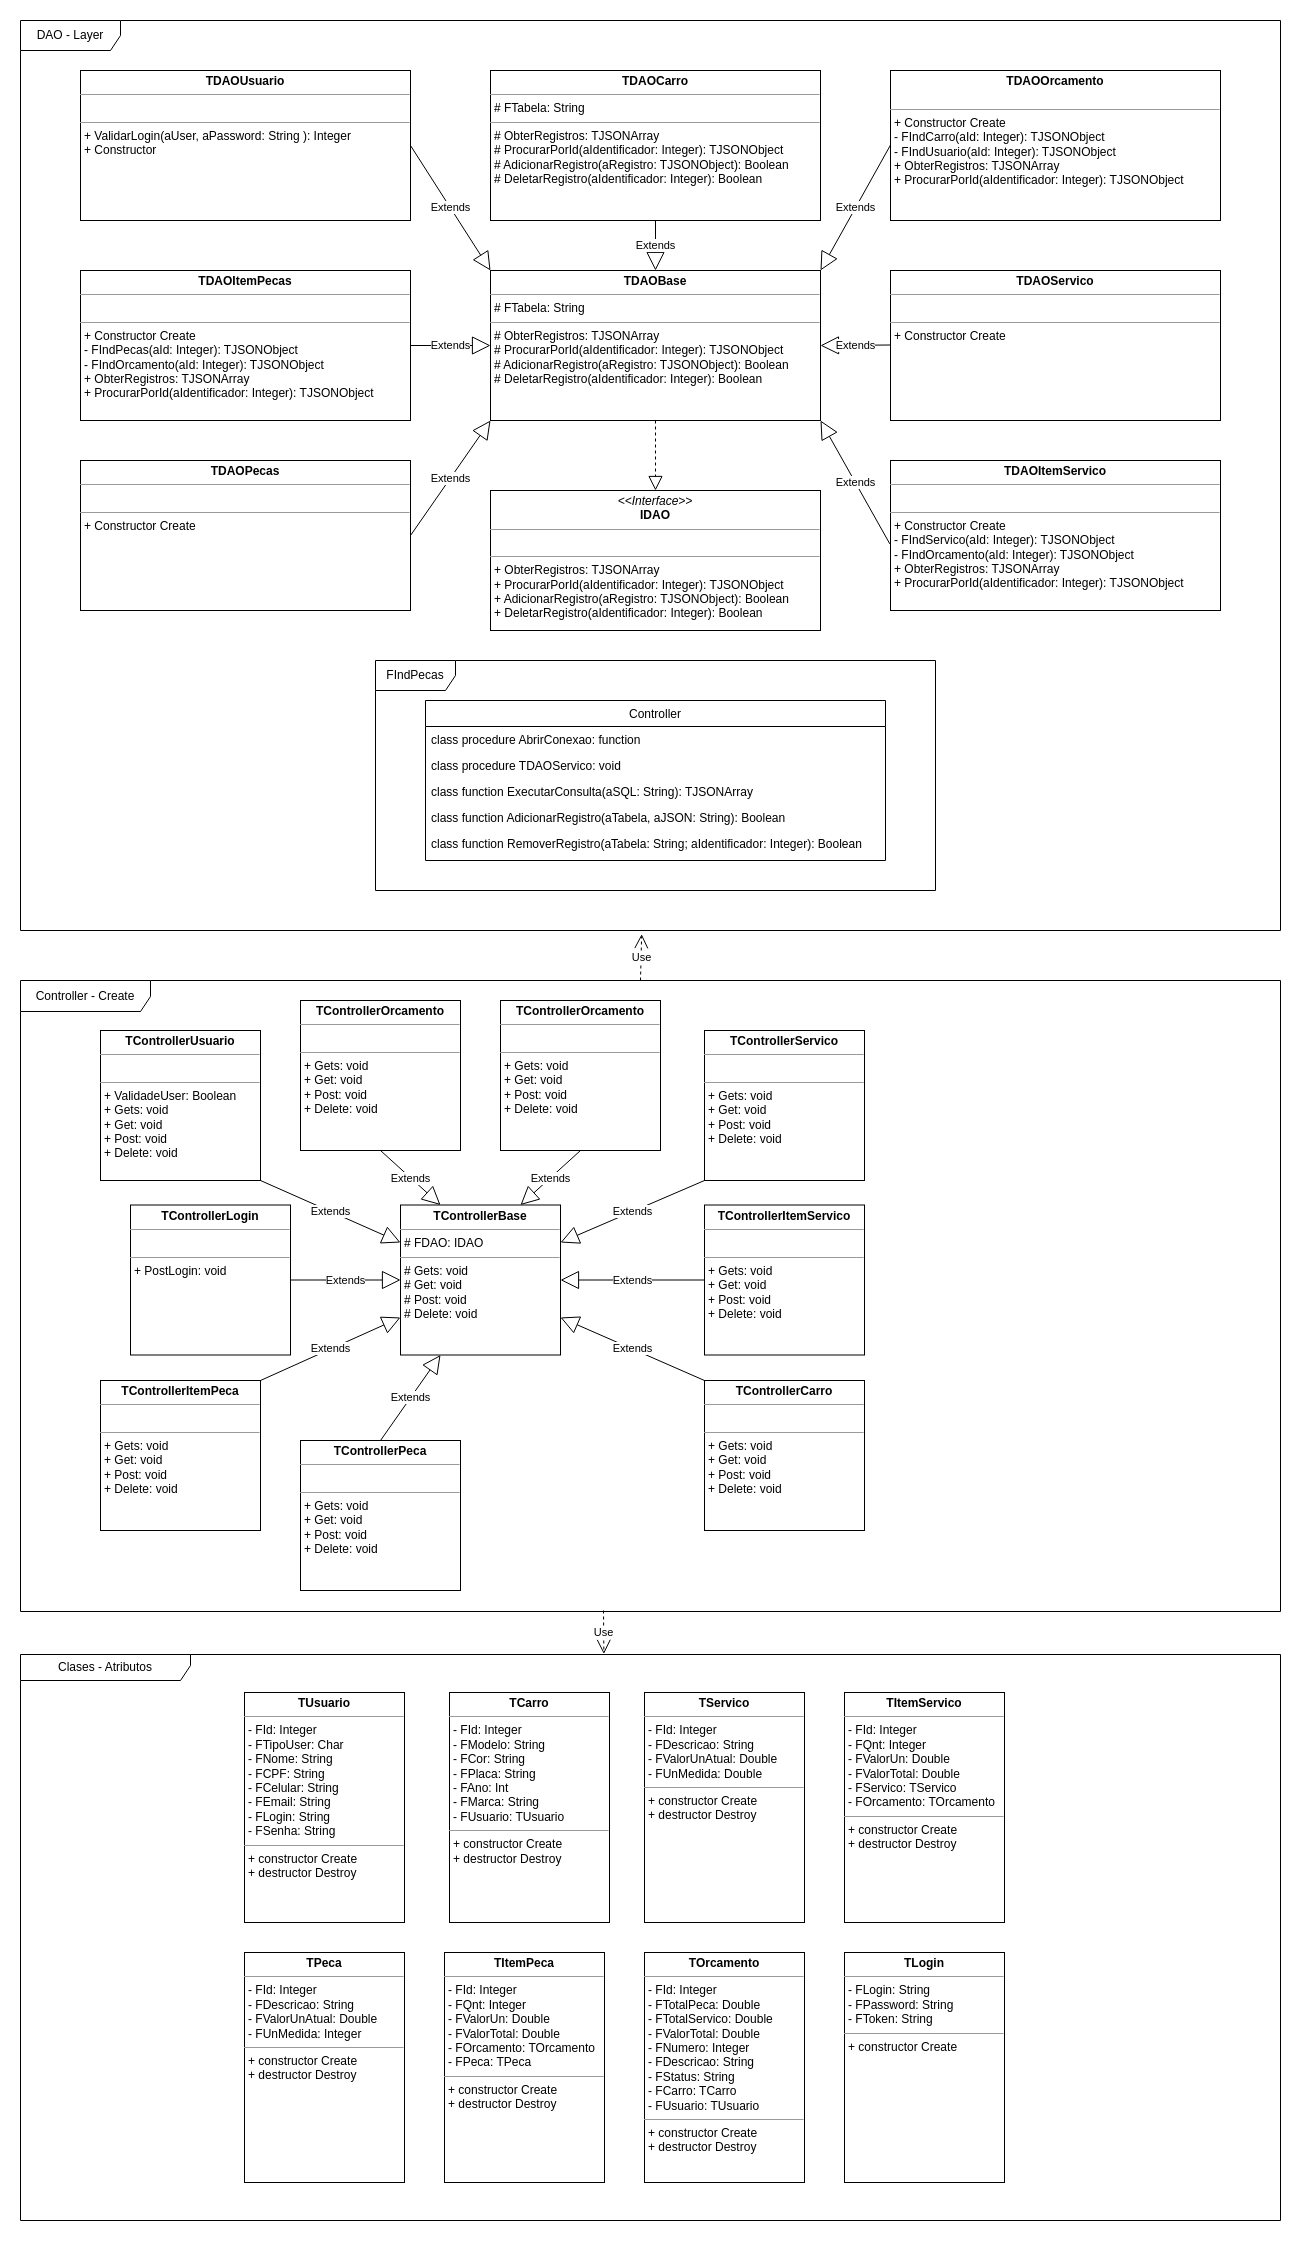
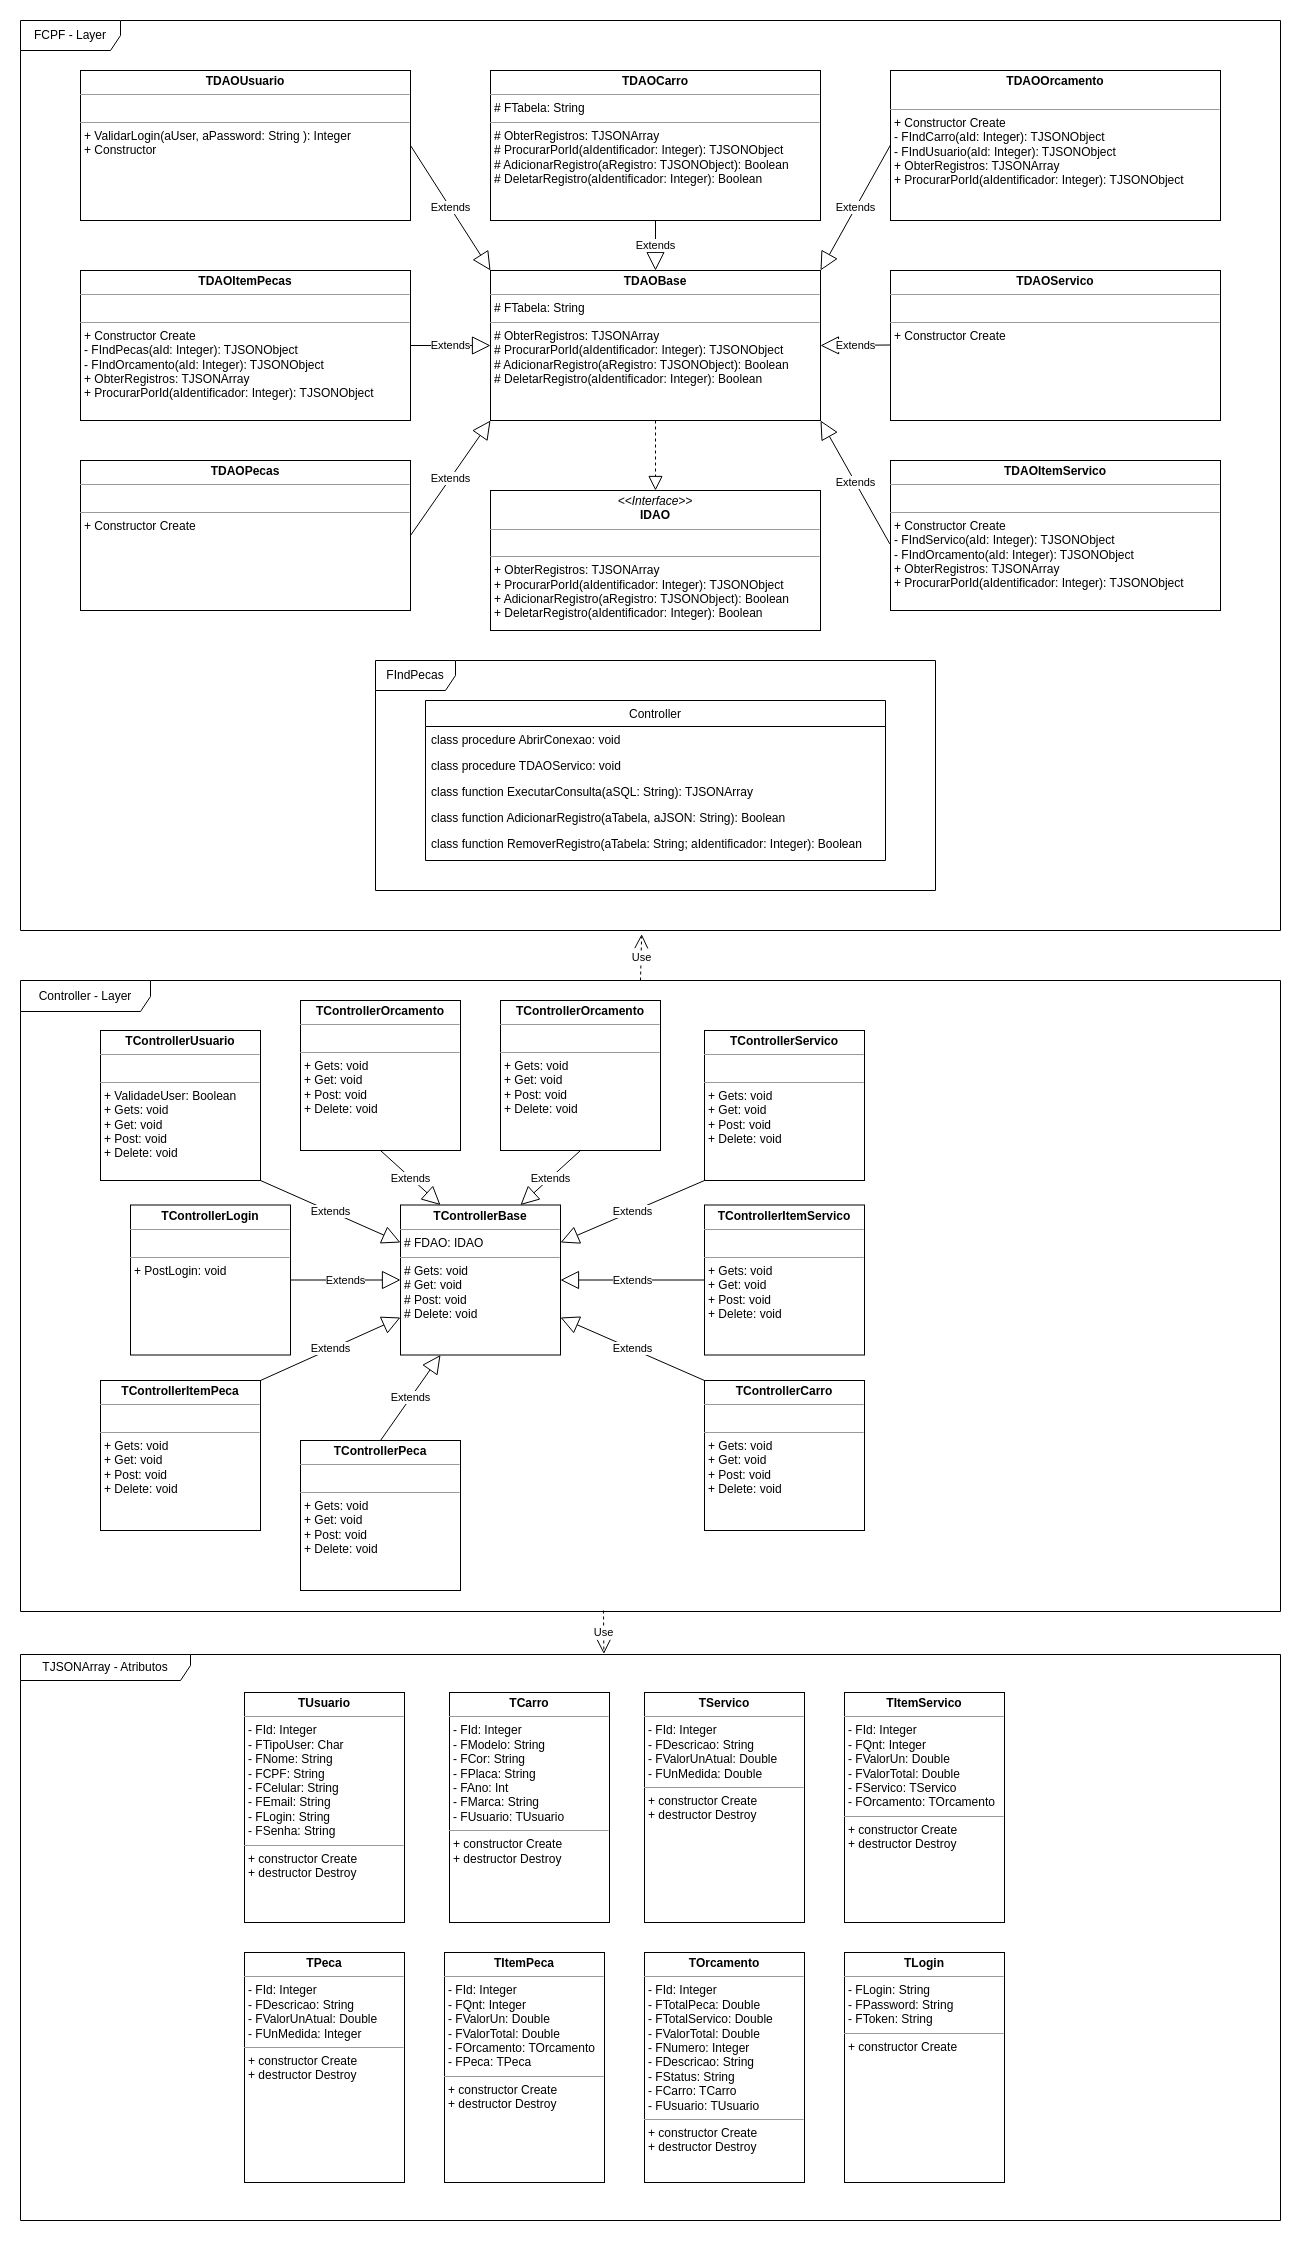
node "DAO - Layer": label "DAO - Layer" -> "FCPF - Layer"
node "class procedure AbrirConexao: function": label "class procedure AbrirConexao: function" -> "class procedure AbrirConexao: void"
node "Controller - Create": label "Controller - Create" -> "Controller - Layer"
node "Clases - Atributos": label "Clases - Atributos" -> "TJSONArray - Atributos"
